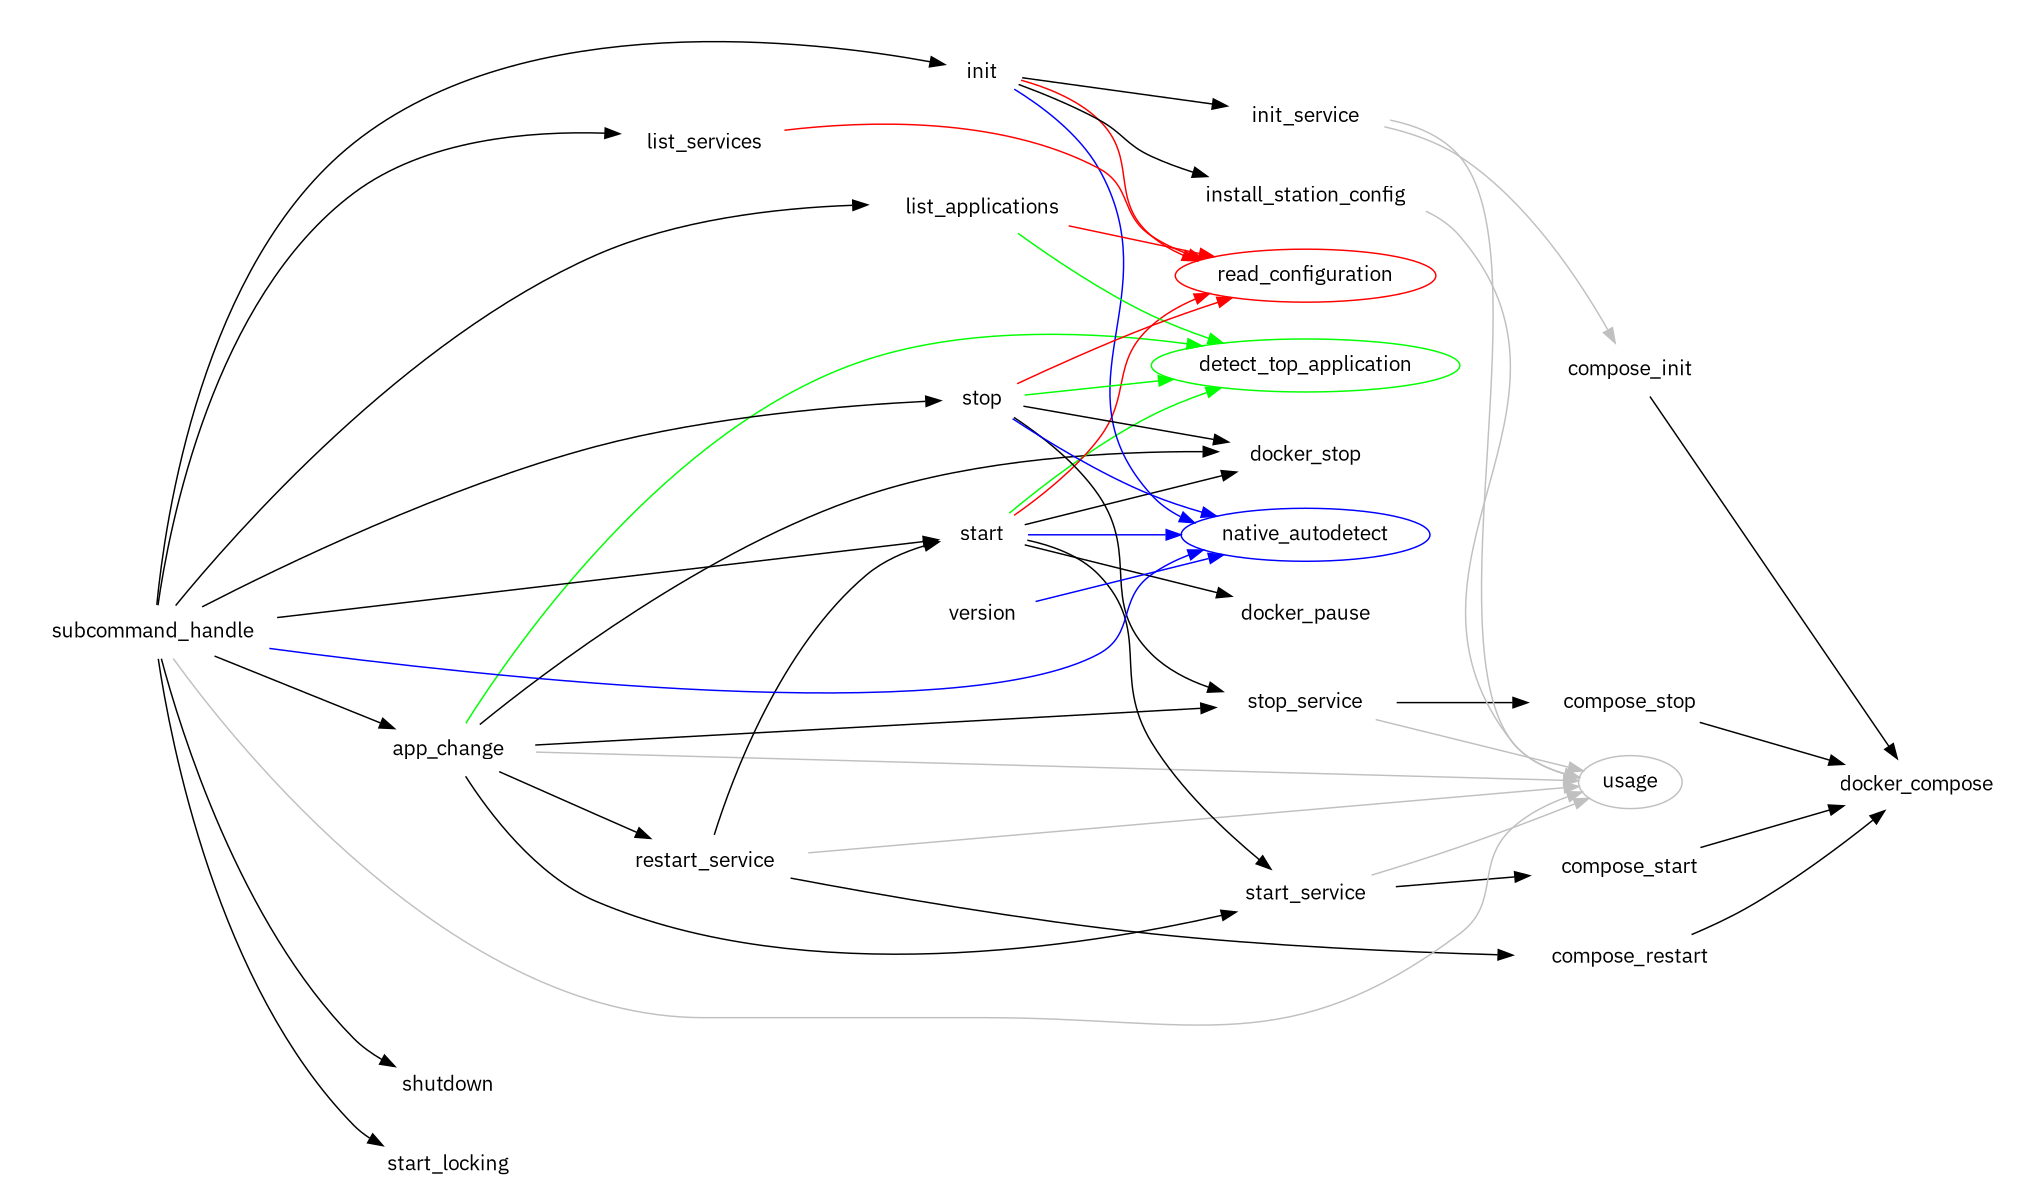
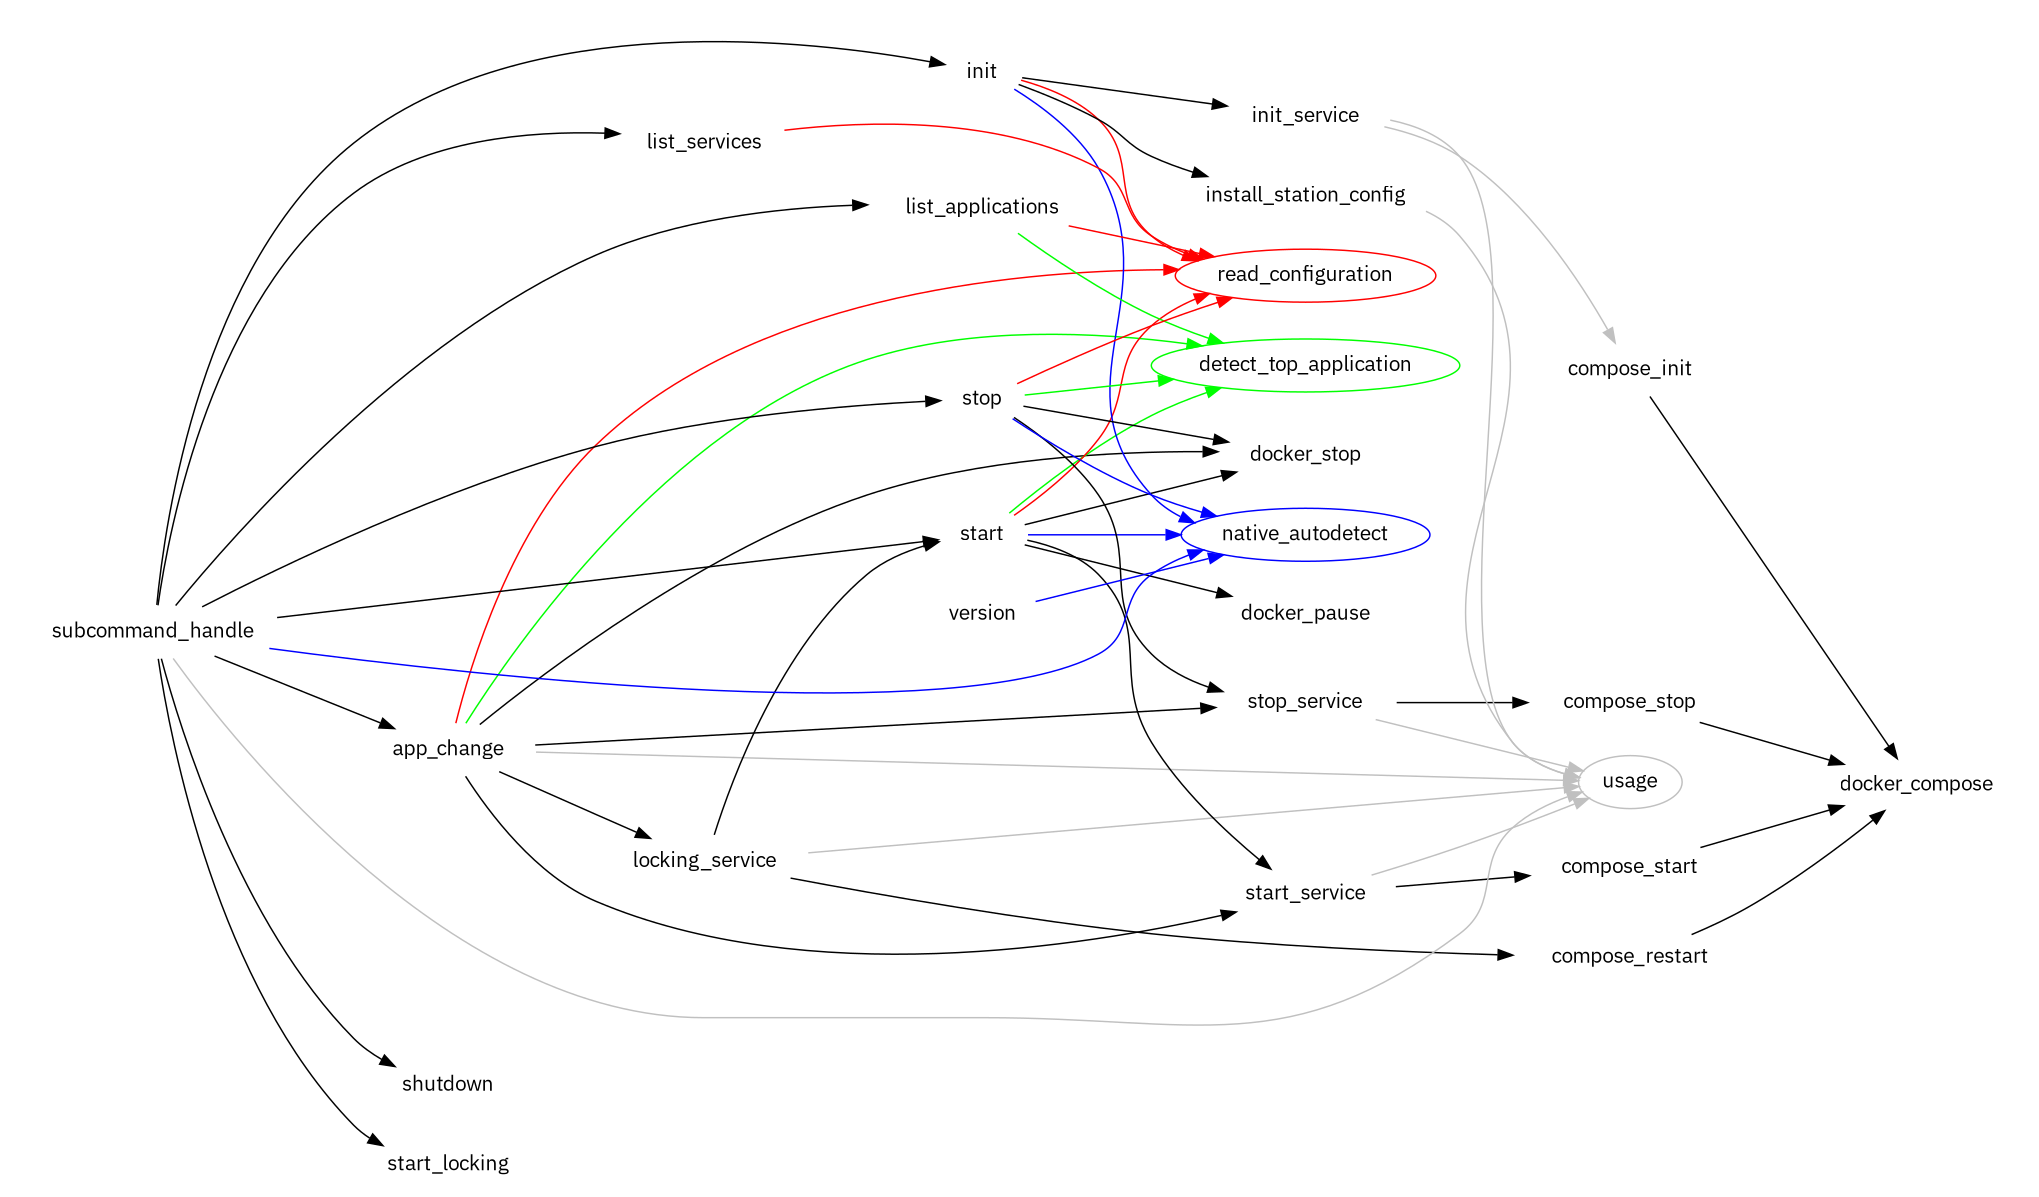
edge "app_change" -> "read_configuration": added
node "restart_service": label "restart_service" -> "locking_service"
